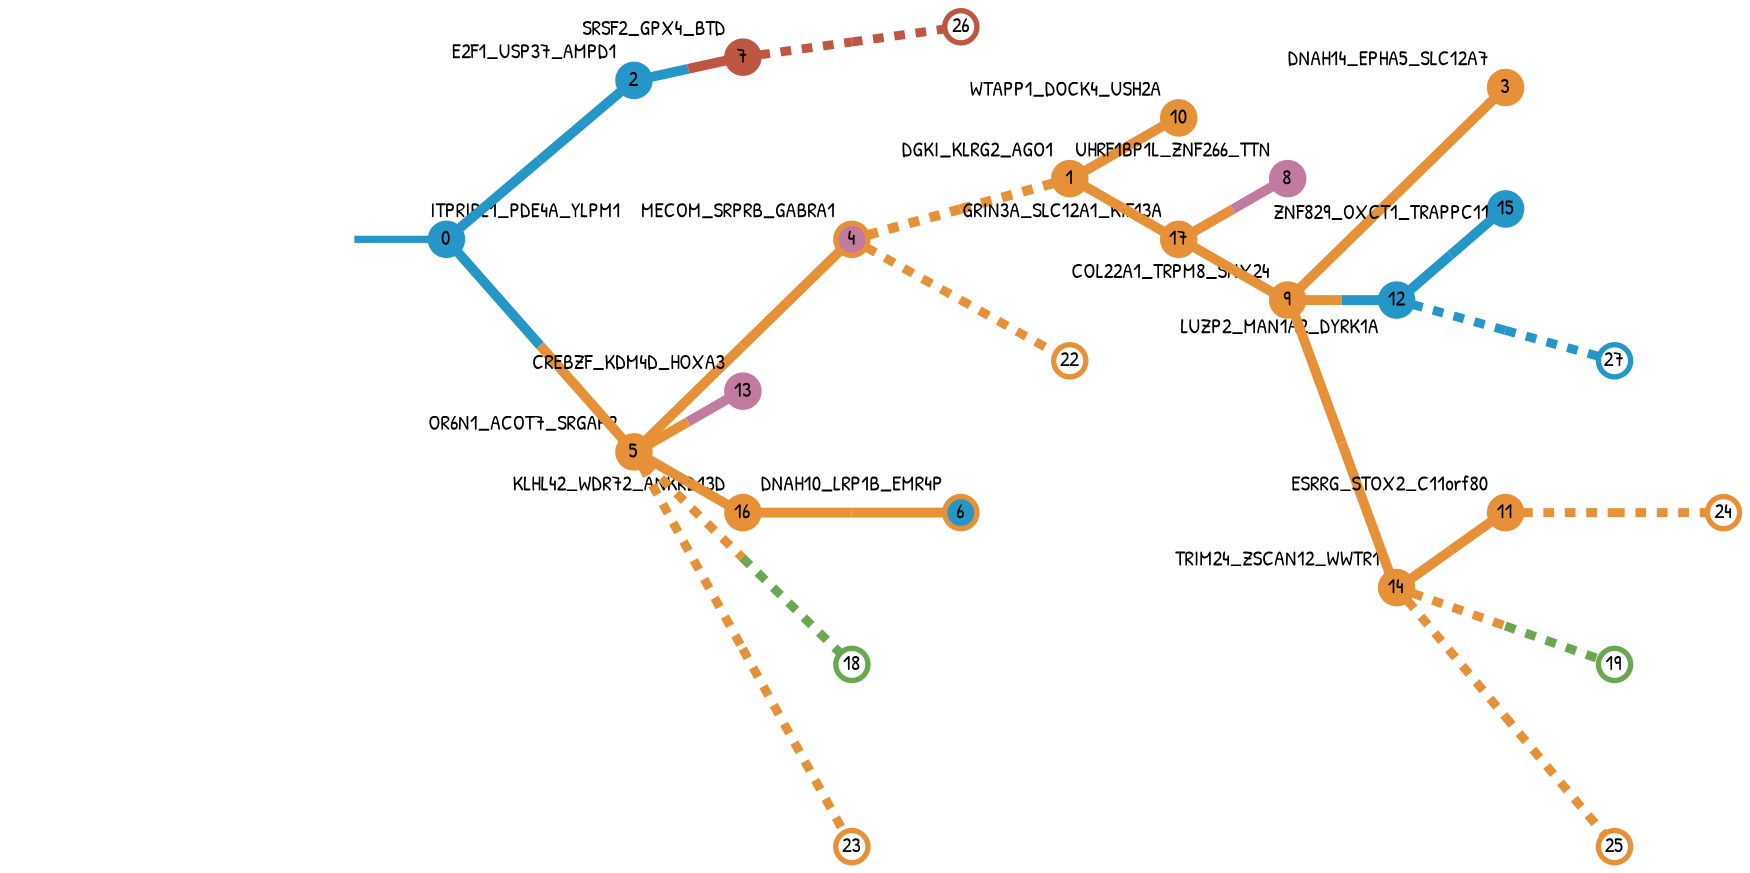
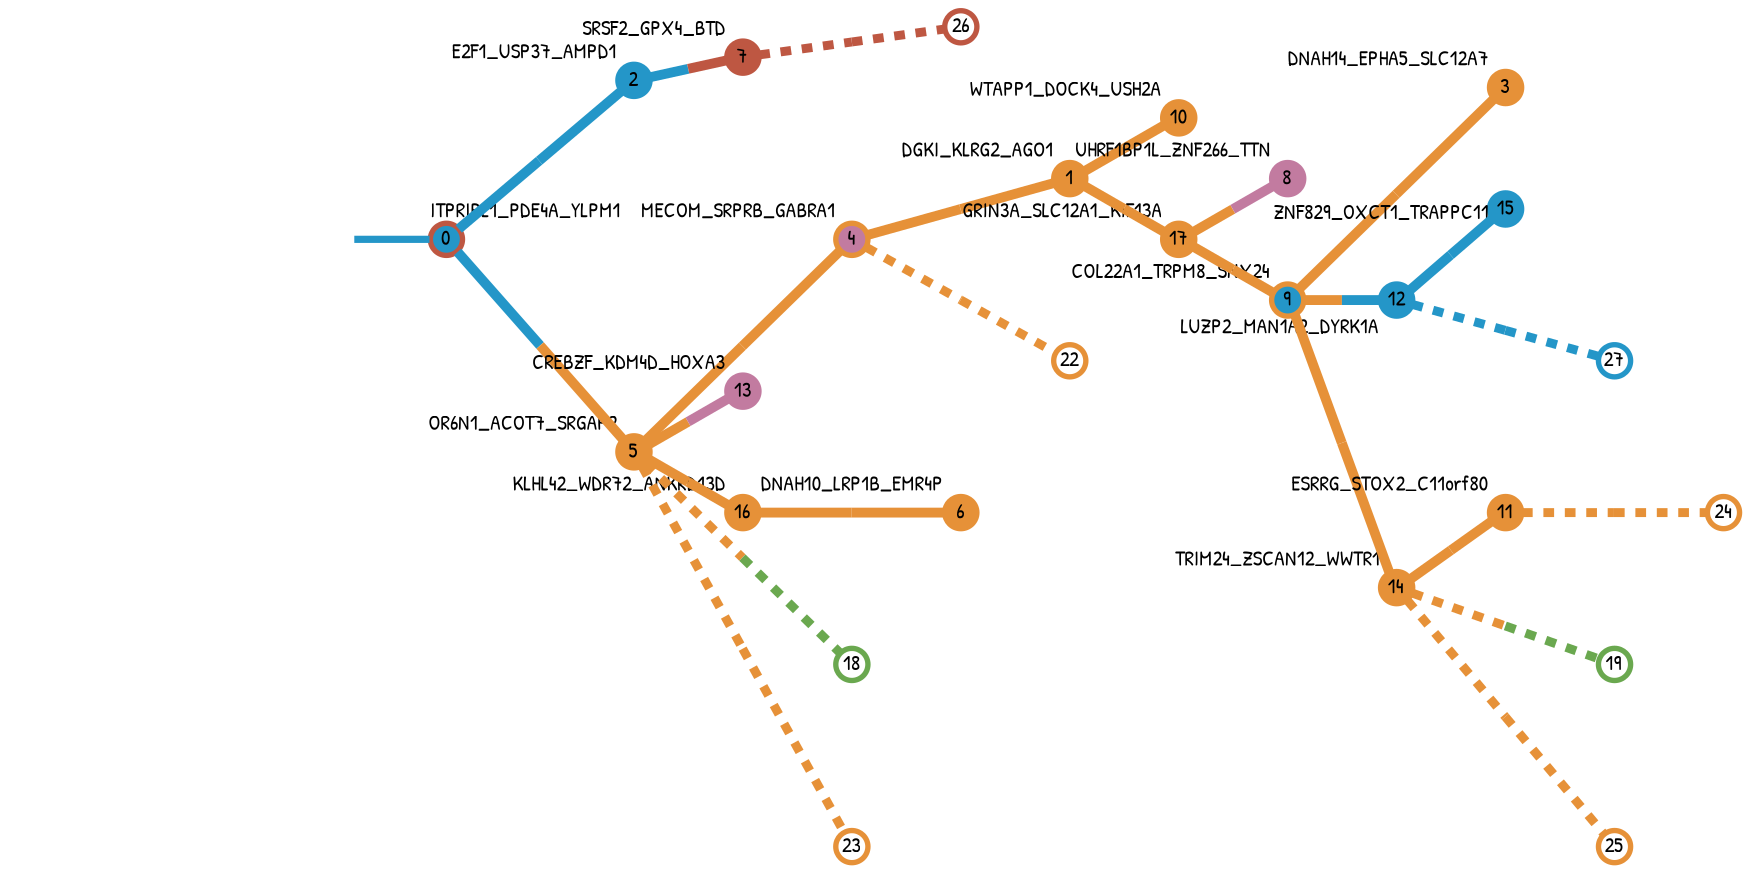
edge "4 MECOM_SRPRB_GABRA1" -> "1 DGKI_KLRG2_AGO1": style dashed -> solid
node "0 ITPRIPL1_PDE4A_YLPM1": color #2496c8ff -> #be5742ff
node "9 COL22A1_TRPM8_SNX24": fillcolor #e69138ff -> #2496c8ff
node "6 DNAH10_LRP1B_EMR4P": fillcolor #2496c8ff -> #e69138ff
